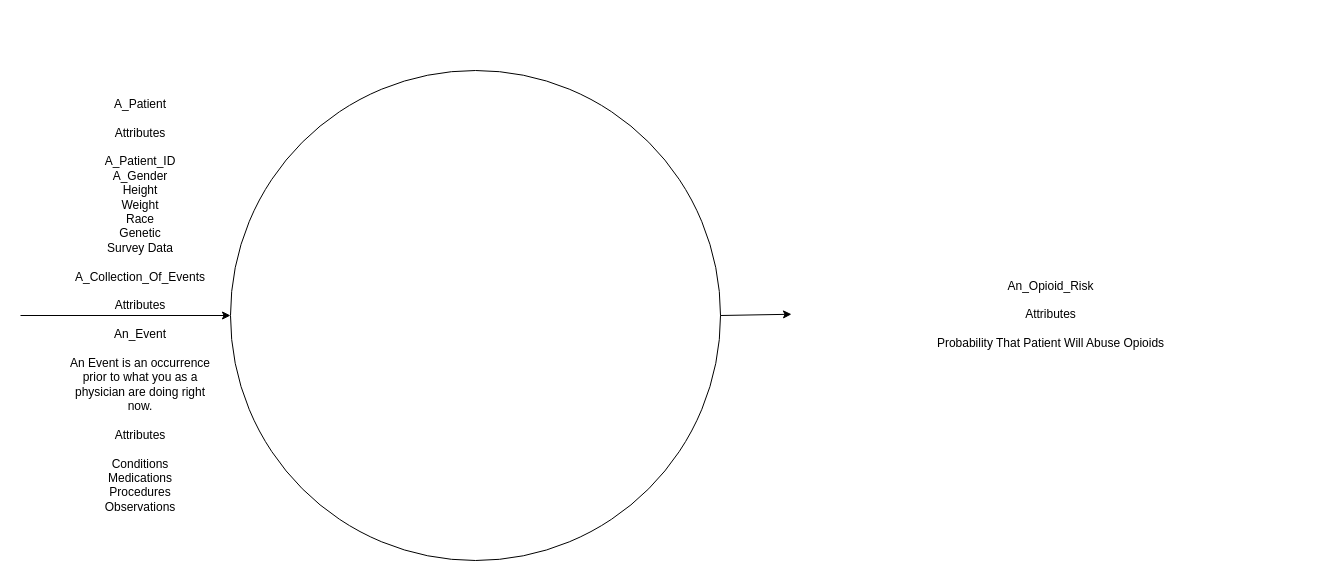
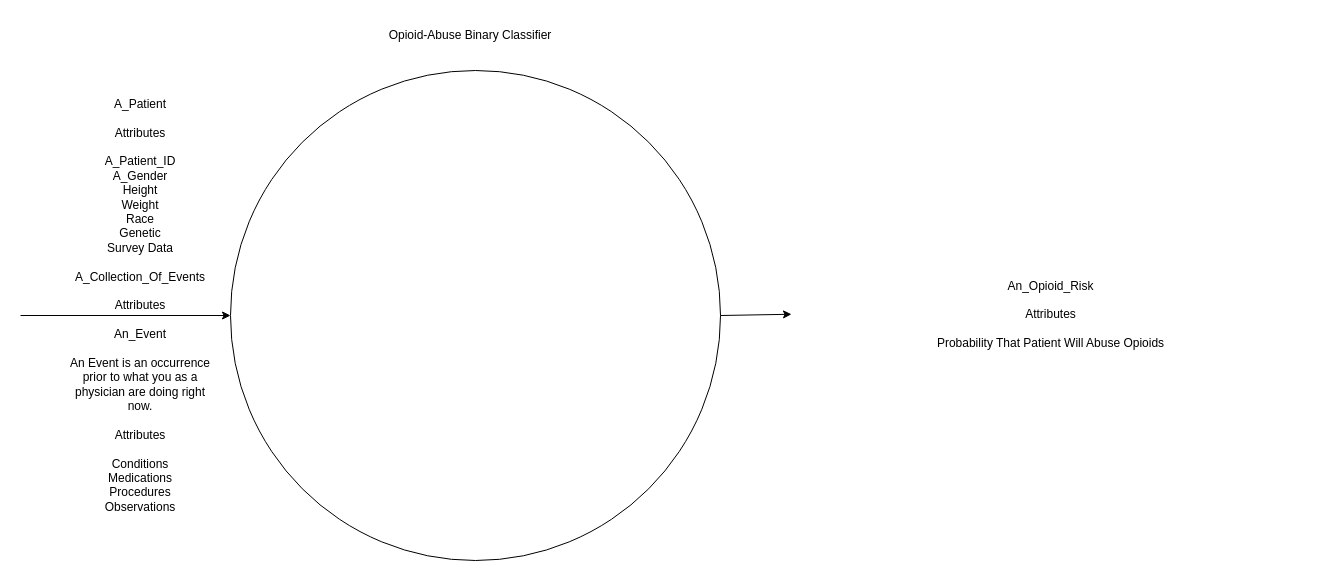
node "Opioid-Abuse Binary Classifier": added
